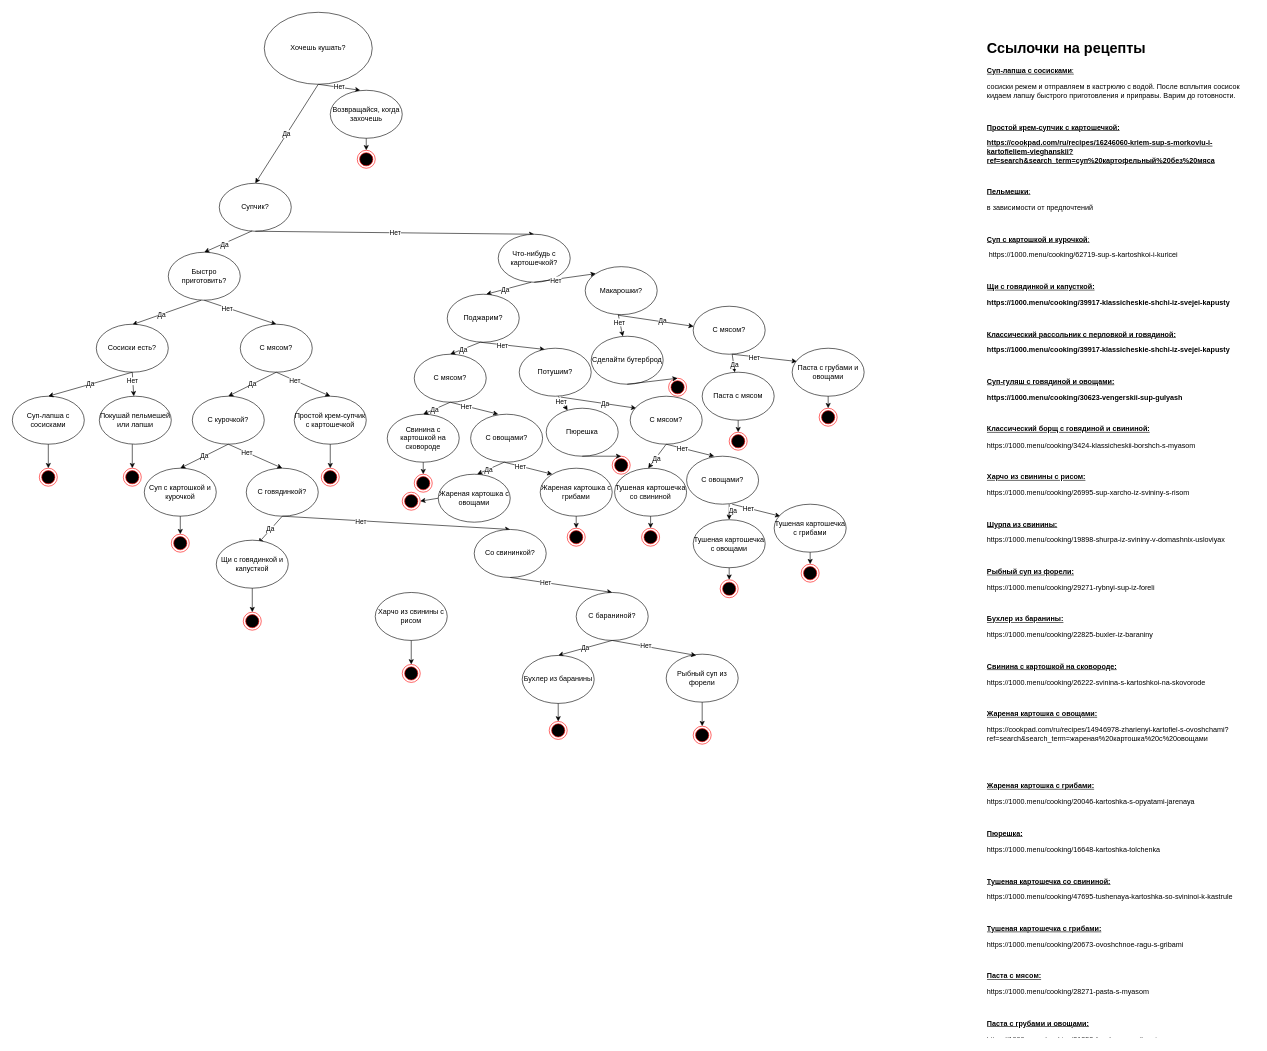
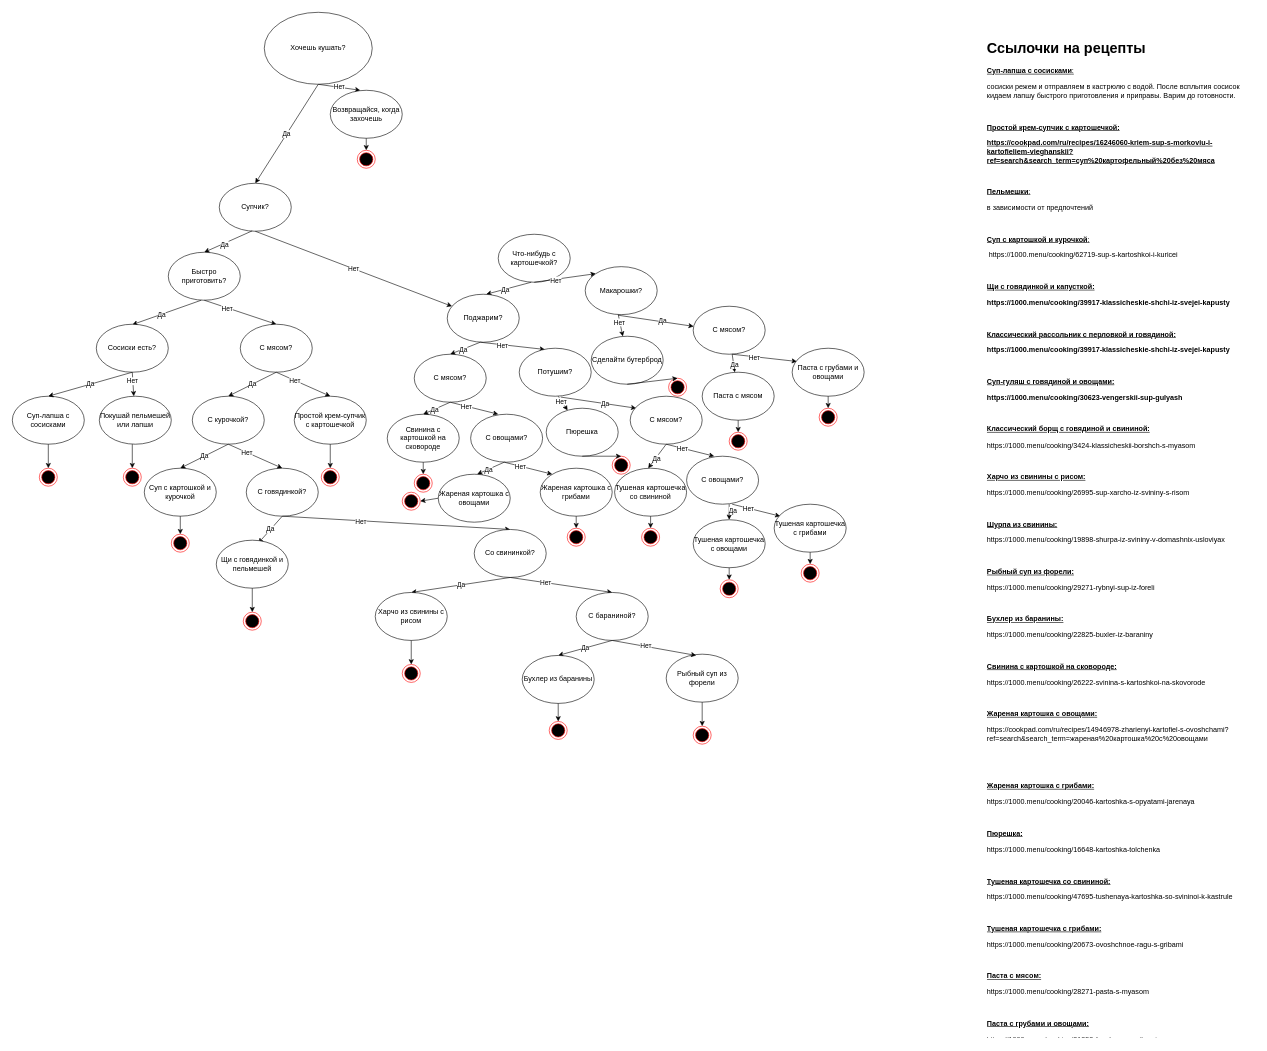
edge "Супчик?" -> "Что-нибудь с картошечкой?": now "Супчик?" -> "Поджарим?"
node "Щи с говядинкой и капусткой": label "Щи с говядинкой и капусткой" -> "Щи с говядинкой и пельмешей"
edge "Со свининкой?" -> "Харчо из свинины с рисом": added, label "Да"
